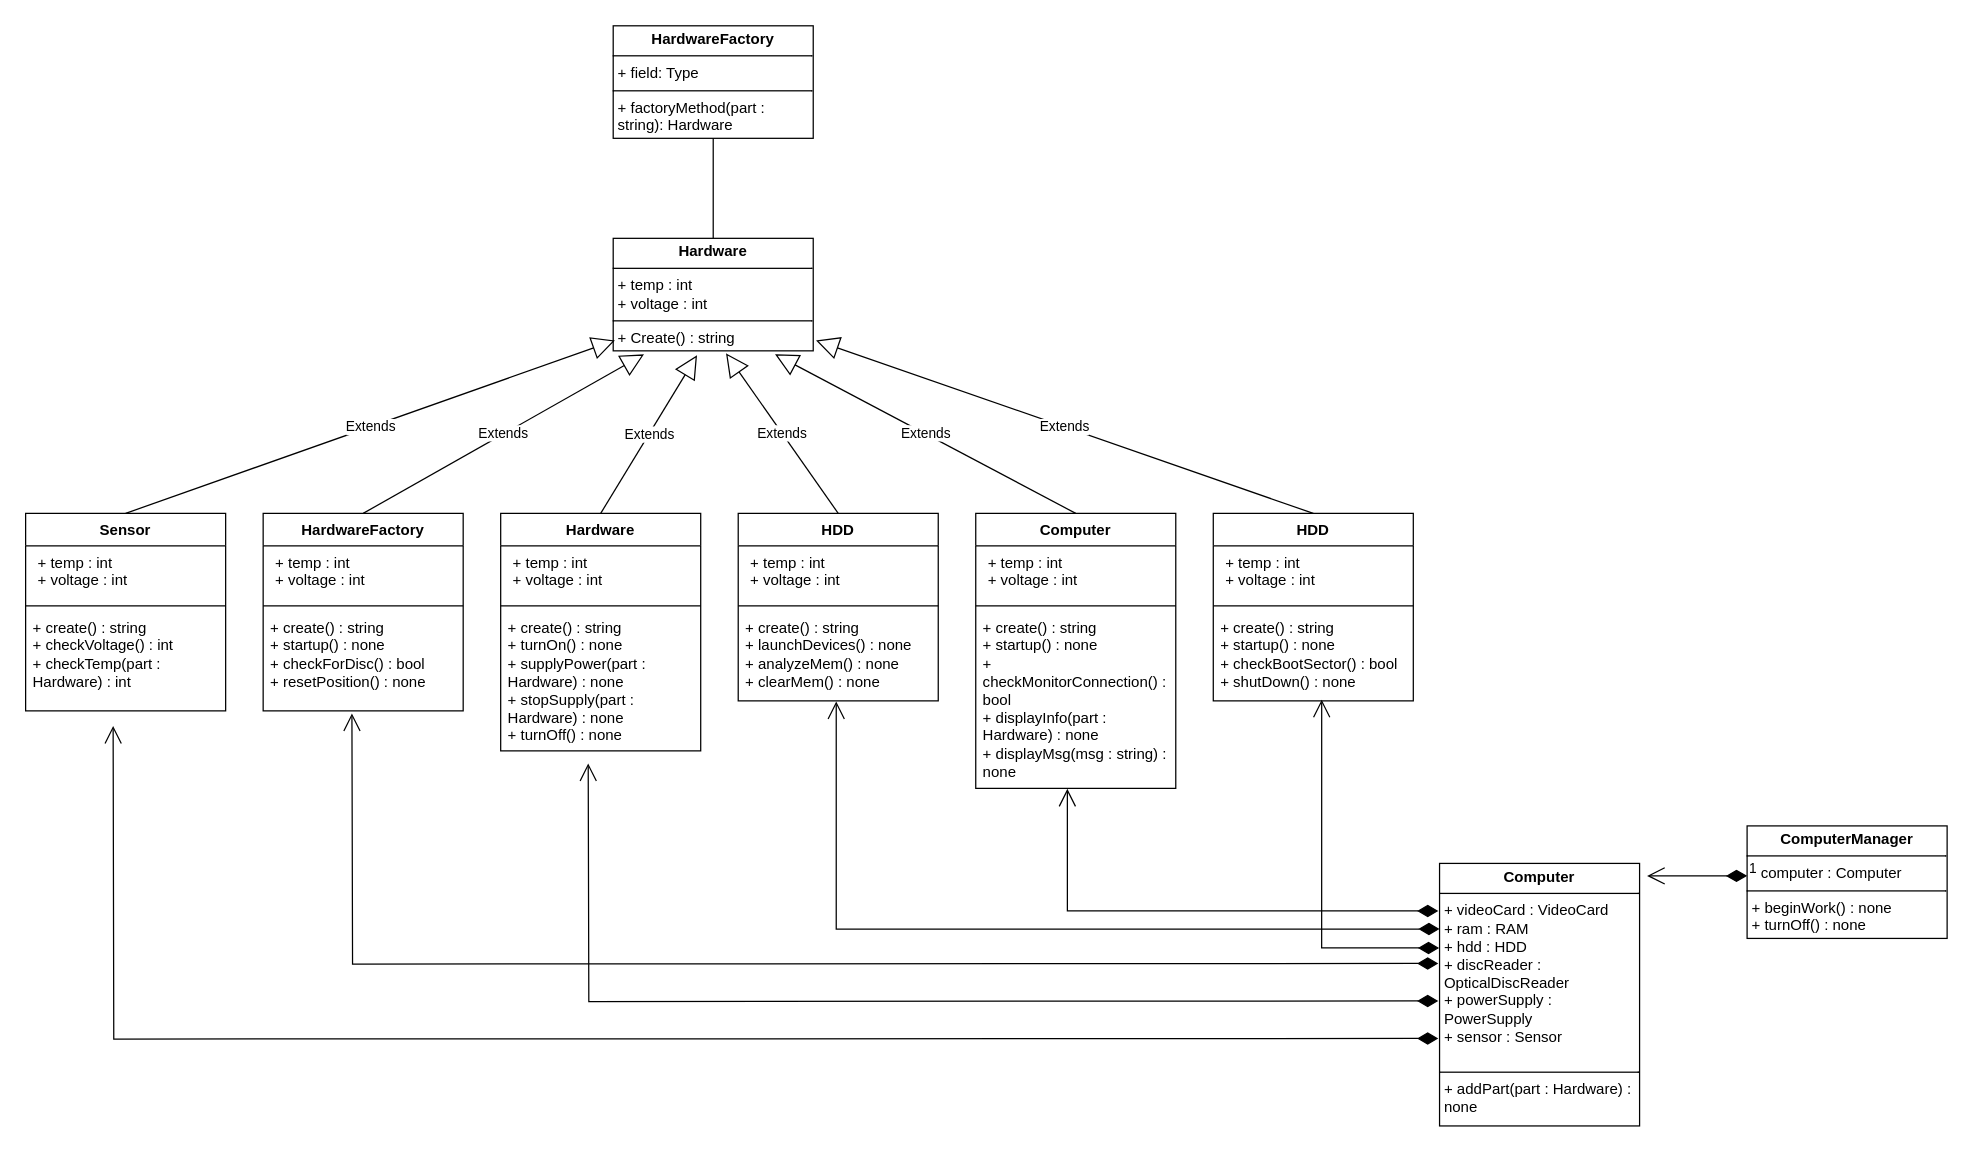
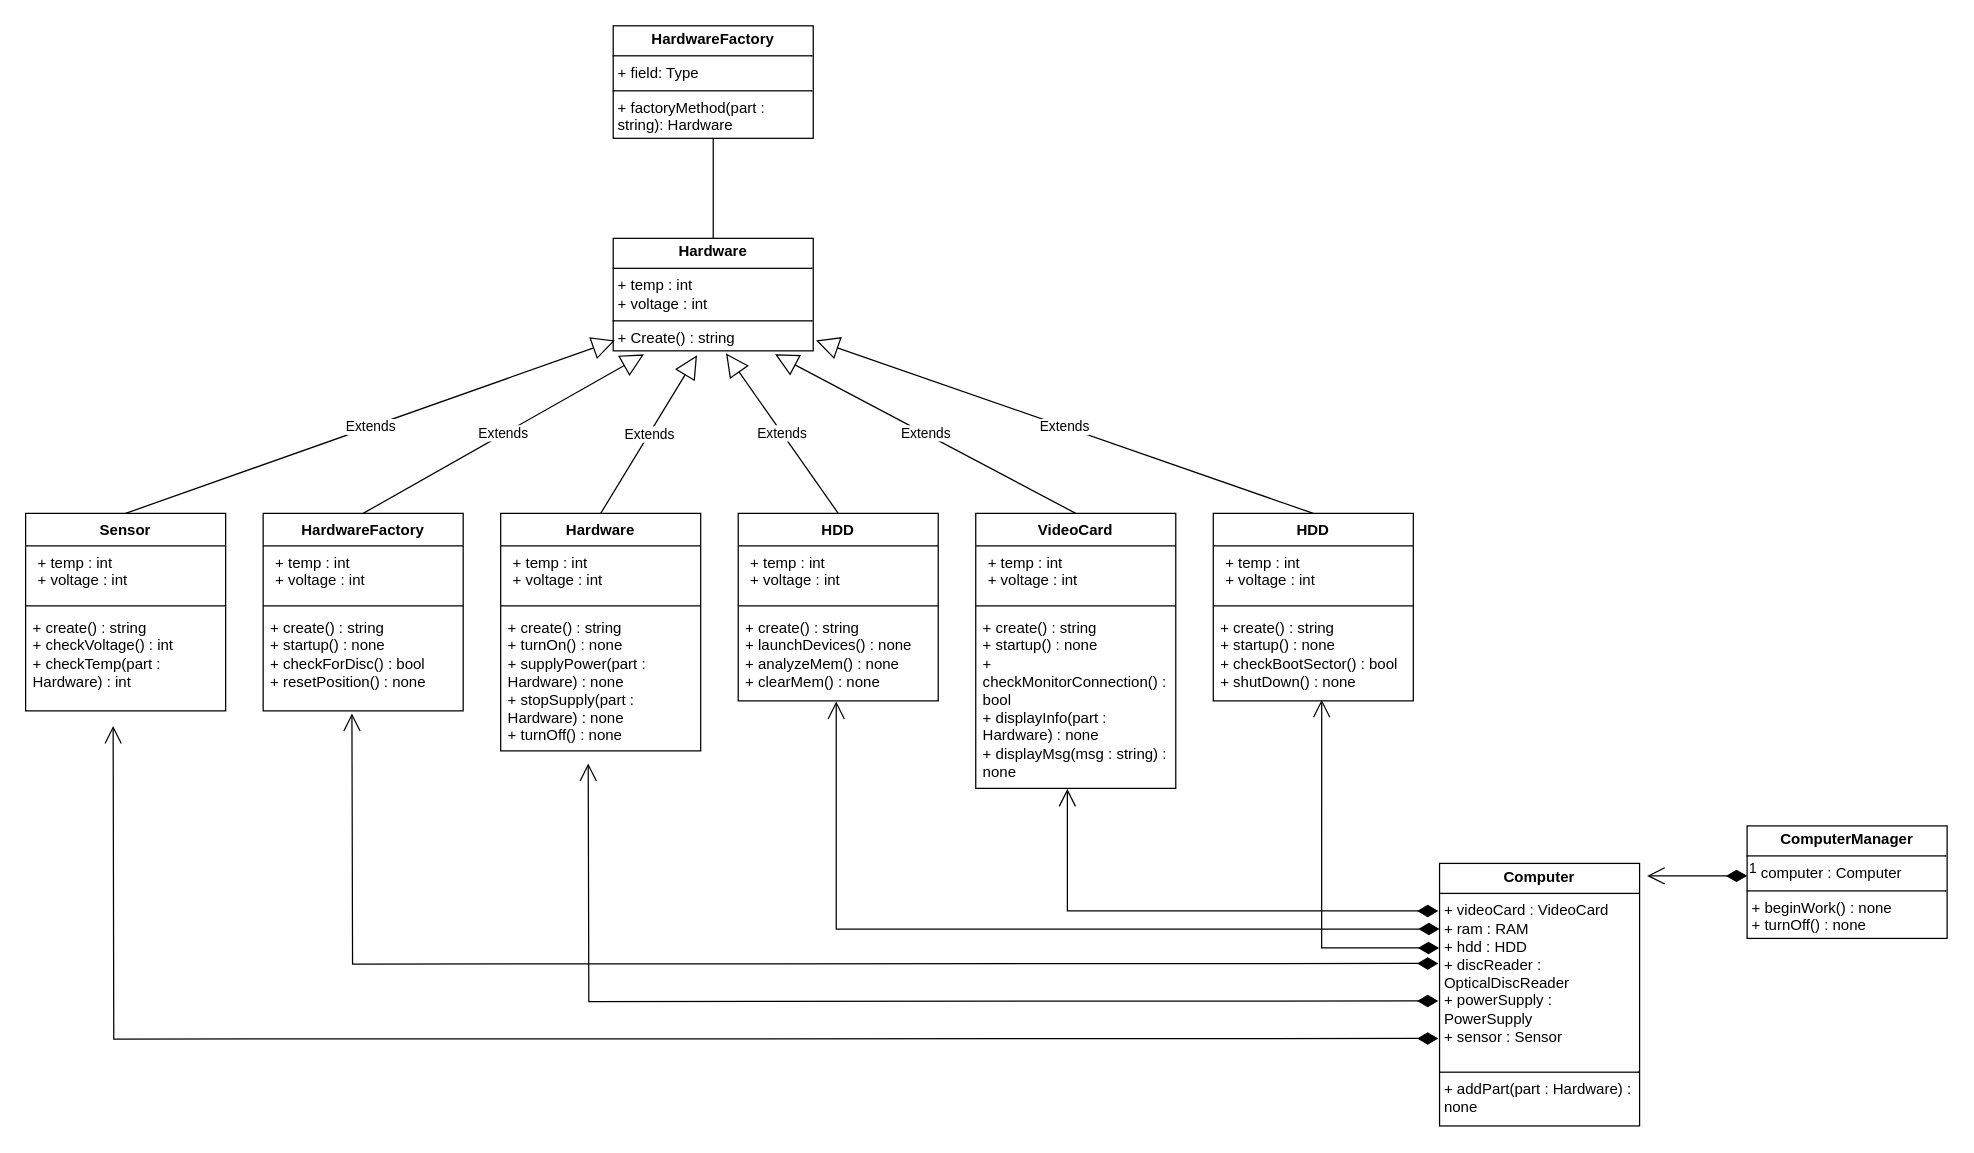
node "Computer": label "Computer" -> "VideoCard"
